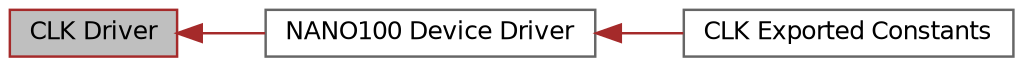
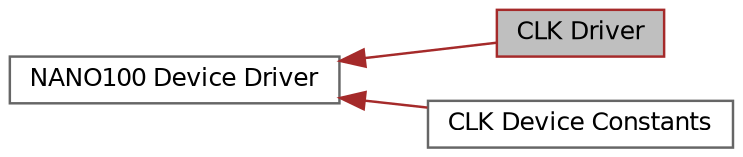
edge "NANO100 Device Driver" -> "CLK Driver": reversed
node "CLK Exported Constants": label "CLK Exported Constants" -> "CLK Device Constants"
